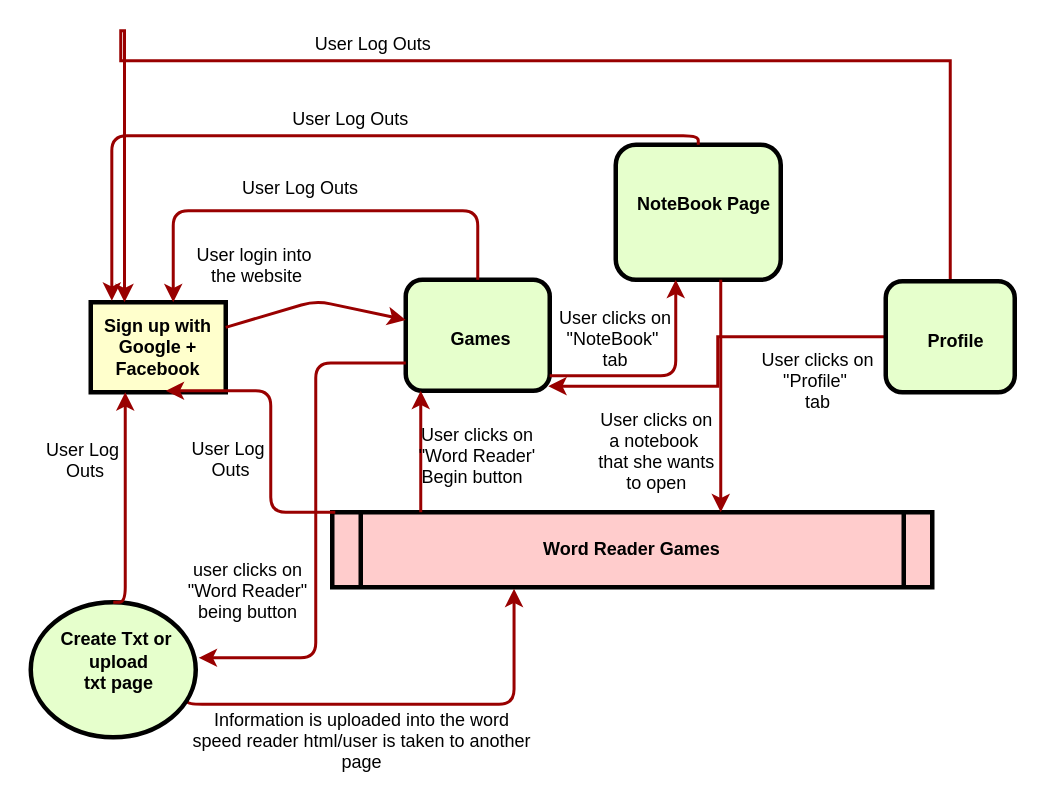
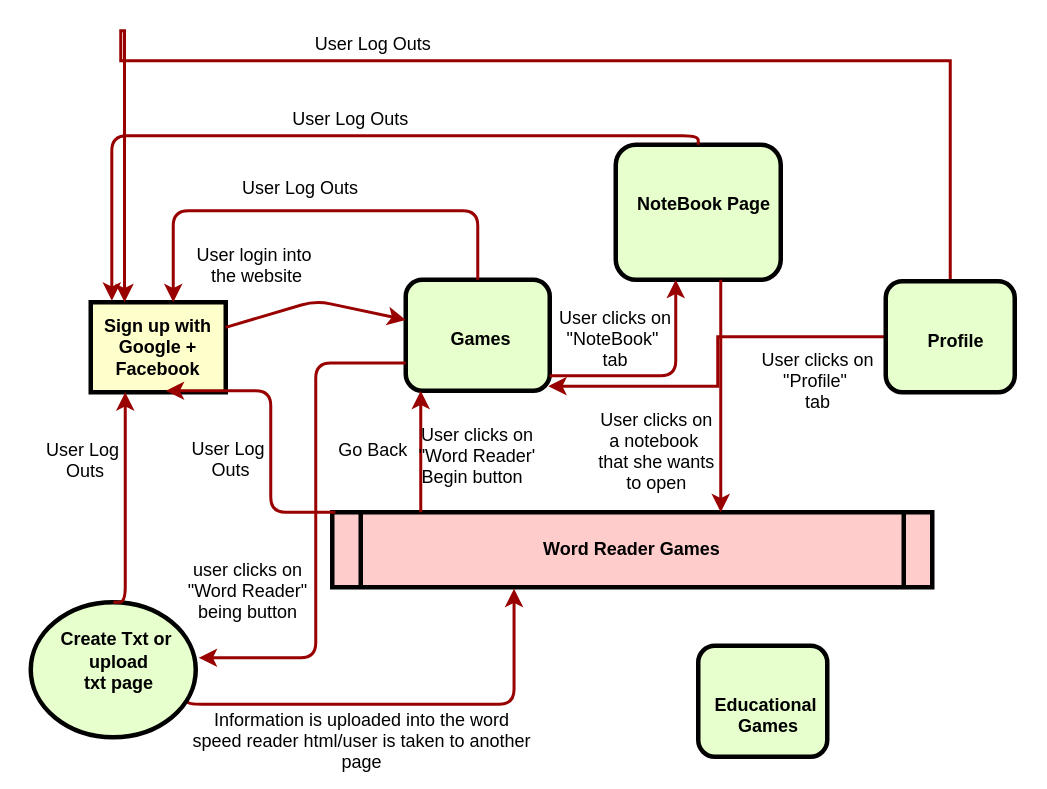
node "Go Back": added
node "Educational Games": added
